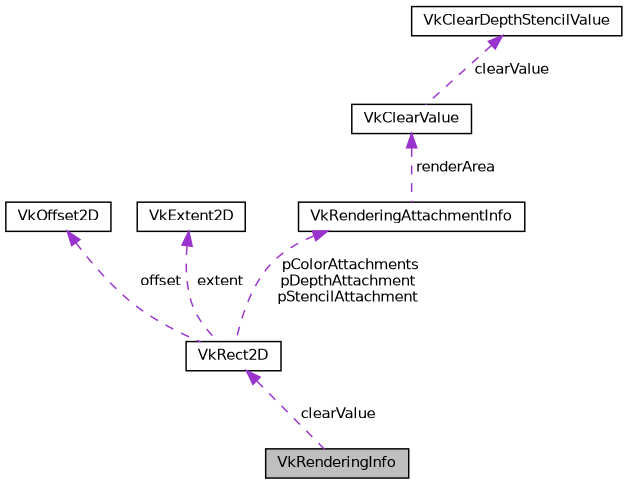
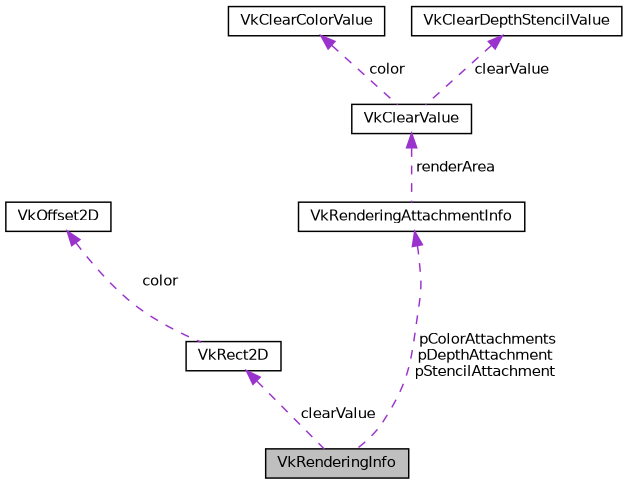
node "VkClearColorValue": added
node "VkExtent2D": removed
edge "VkRect2D" -> "VkRenderingAttachmentInfo": now "VkRenderingInfo" -> "VkRenderingAttachmentInfo"
edge "VkRect2D" -> "VkOffset2D": label " offset" -> " color"
